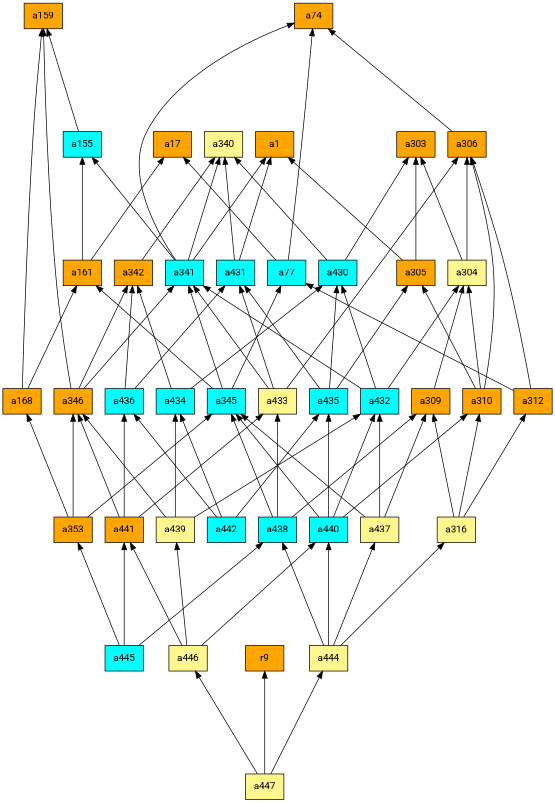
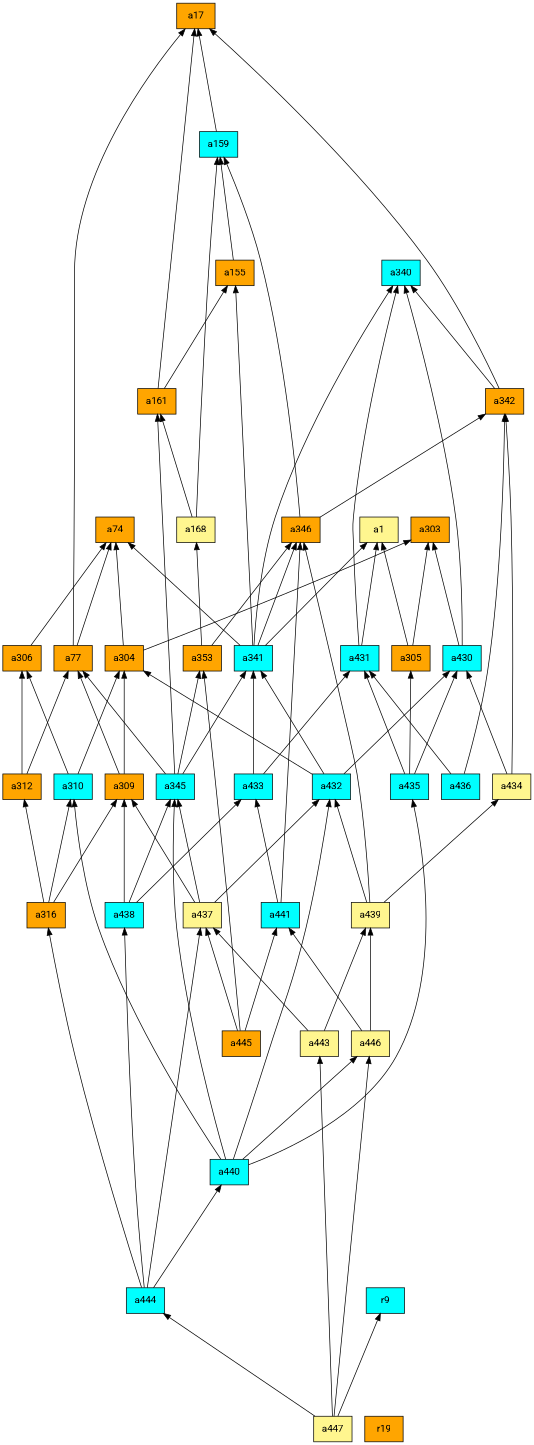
node "a159": fillcolor orange -> cyan
edge "a159" -> "a17": added
node "a155": fillcolor cyan -> orange
node "a340": fillcolor khaki1 -> cyan
node "a1": fillcolor orange -> khaki1
edge "a342" -> "a17": added
edge "a304" -> "a306": now "a304" -> "a74"
node "a77": fillcolor cyan -> orange
node "a304": fillcolor khaki1 -> orange
edge "a433" -> "a306": removed
edge "a310" -> "a305": removed
edge "a346" -> "a341": reversed
node "a168": fillcolor orange -> khaki1
node "a434": fillcolor cyan -> khaki1
node "a433": fillcolor khaki1 -> cyan
node "a310": fillcolor orange -> cyan
edge "a353" -> "a345": reversed
edge "a441" -> "a436": removed
node "a441": fillcolor orange -> cyan
node "a442": removed
node "a316": fillcolor khaki1 -> orange
edge "a445" -> "a438": now "a445" -> "a437"
edge "a446" -> "a440": reversed
node "a445": fillcolor cyan -> orange
node "r9": fillcolor orange -> cyan
node "a444": fillcolor khaki1 -> cyan
edge "a309" -> "a77": added
node "a443": added
node "r19": added
